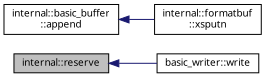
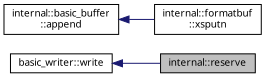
edge "basic_writer::write" -> "internal::reserve": reversed
